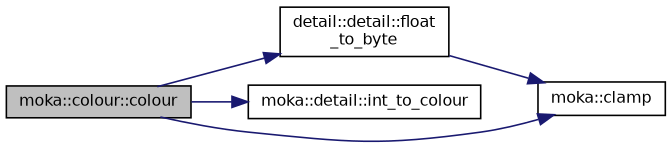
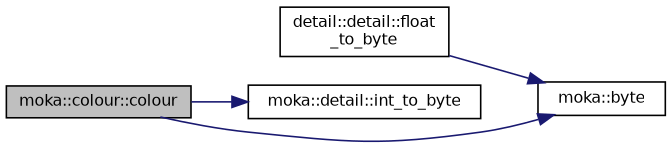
edge "moka::colour::colour" -> "detail::detail::float _to_byte": removed
node "moka::clamp": label "moka::clamp" -> "moka::byte"
node "moka::detail::int_to_colour": label "moka::detail::int_to_colour" -> "moka::detail::int_to_byte"
